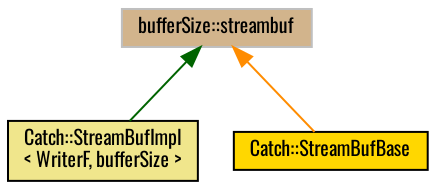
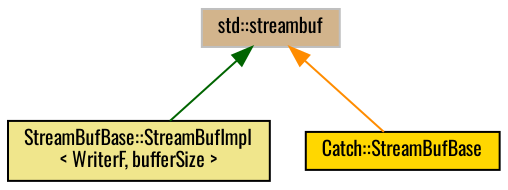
node "bufferSize::streambuf": label "bufferSize::streambuf" -> "std::streambuf"
node "Catch::StreamBufImpl < WriterF, bufferSize >": label "Catch::StreamBufImpl < WriterF, bufferSize >" -> "StreamBufBase::StreamBufImpl < WriterF, bufferSize >"
